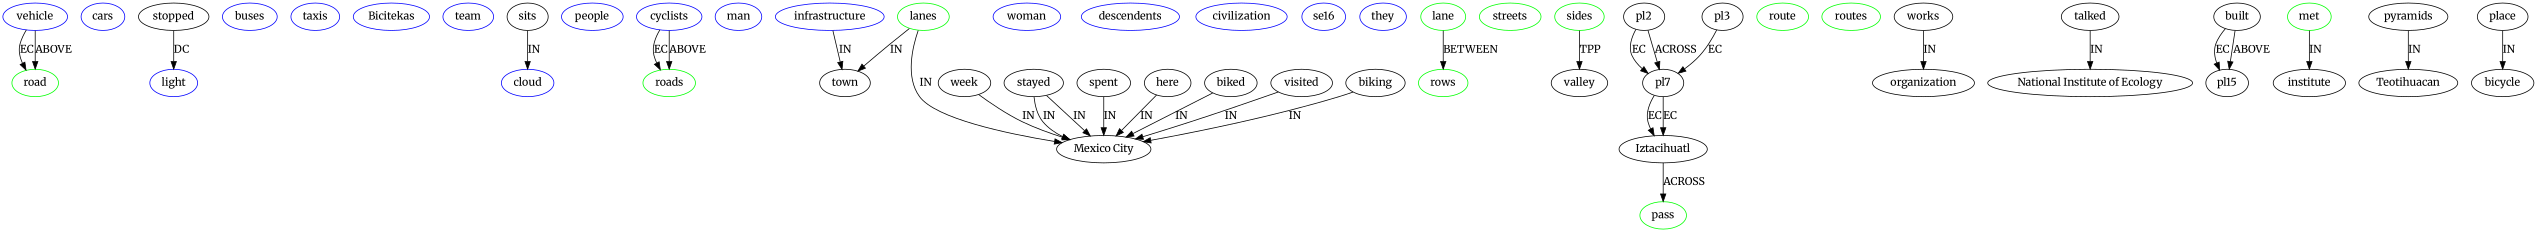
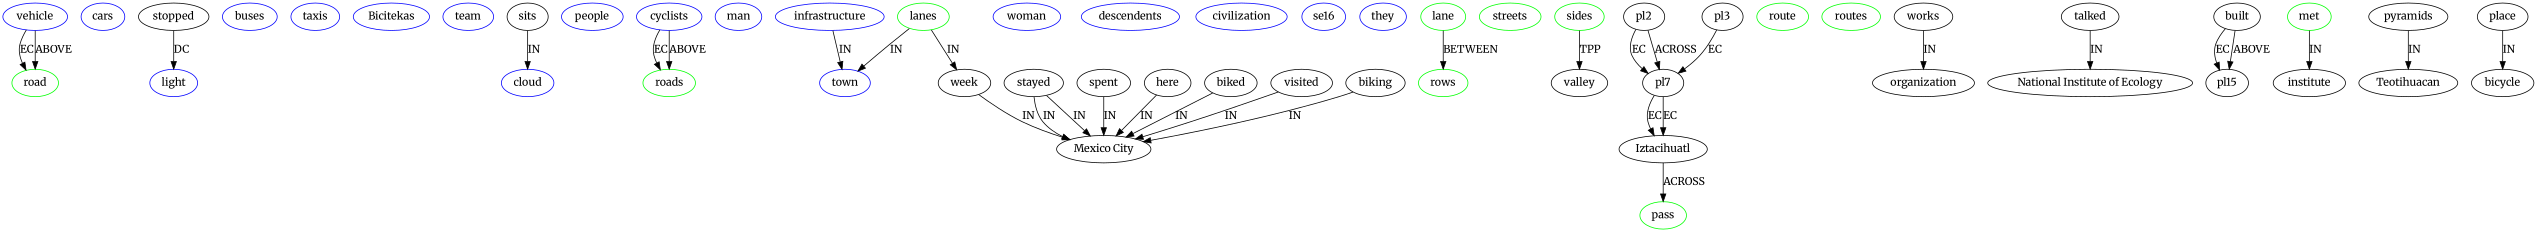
node "town": color black -> blue
edge "lanes" -> "Mexico City": now "lanes" -> "week"
